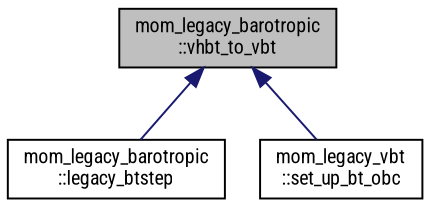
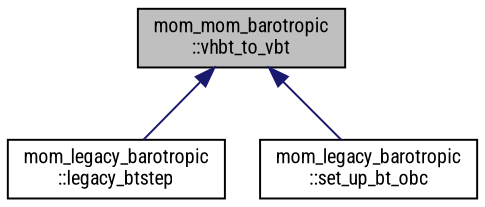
node "mom_legacy_barotropic ::vhbt_to_vbt": label "mom_legacy_barotropic ::vhbt_to_vbt" -> "mom_mom_barotropic ::vhbt_to_vbt"
node "mom_legacy_vbt ::set_up_bt_obc": label "mom_legacy_vbt ::set_up_bt_obc" -> "mom_legacy_barotropic ::set_up_bt_obc"
